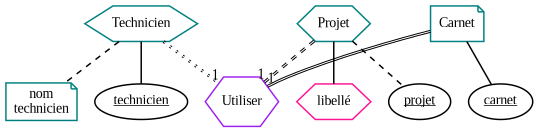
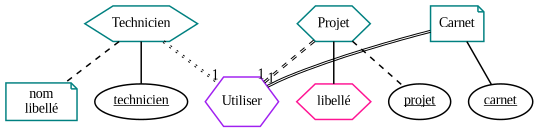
node "nom technicien": label "nom technicien" -> "nom libellé"
